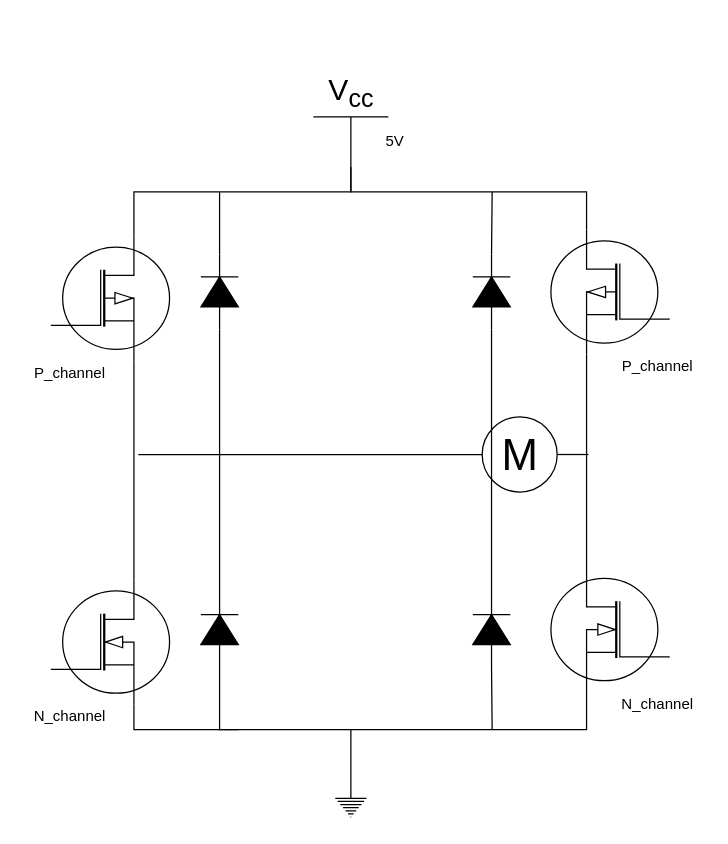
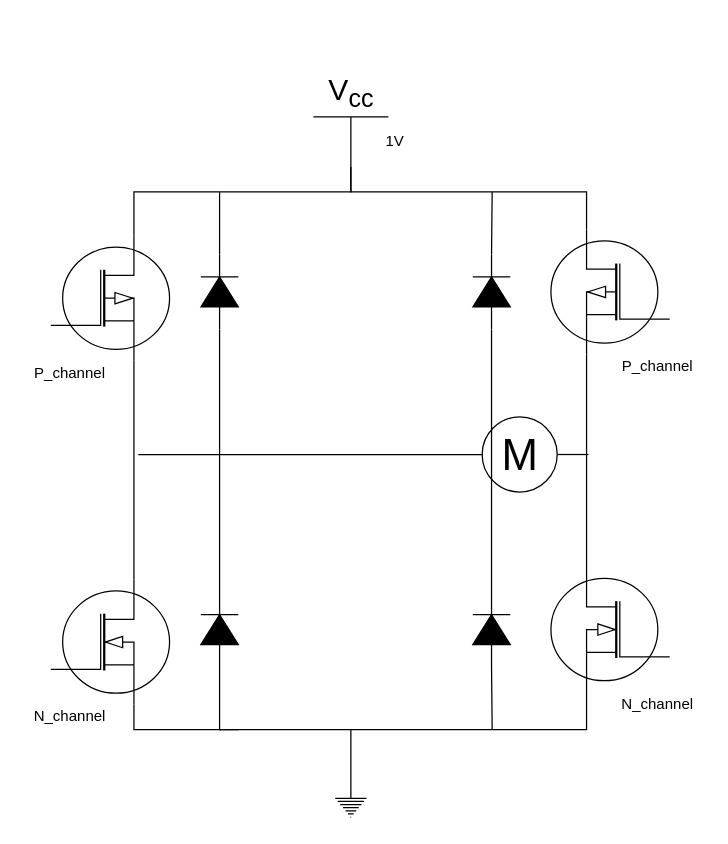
node "5V": label "5V" -> "1V"
